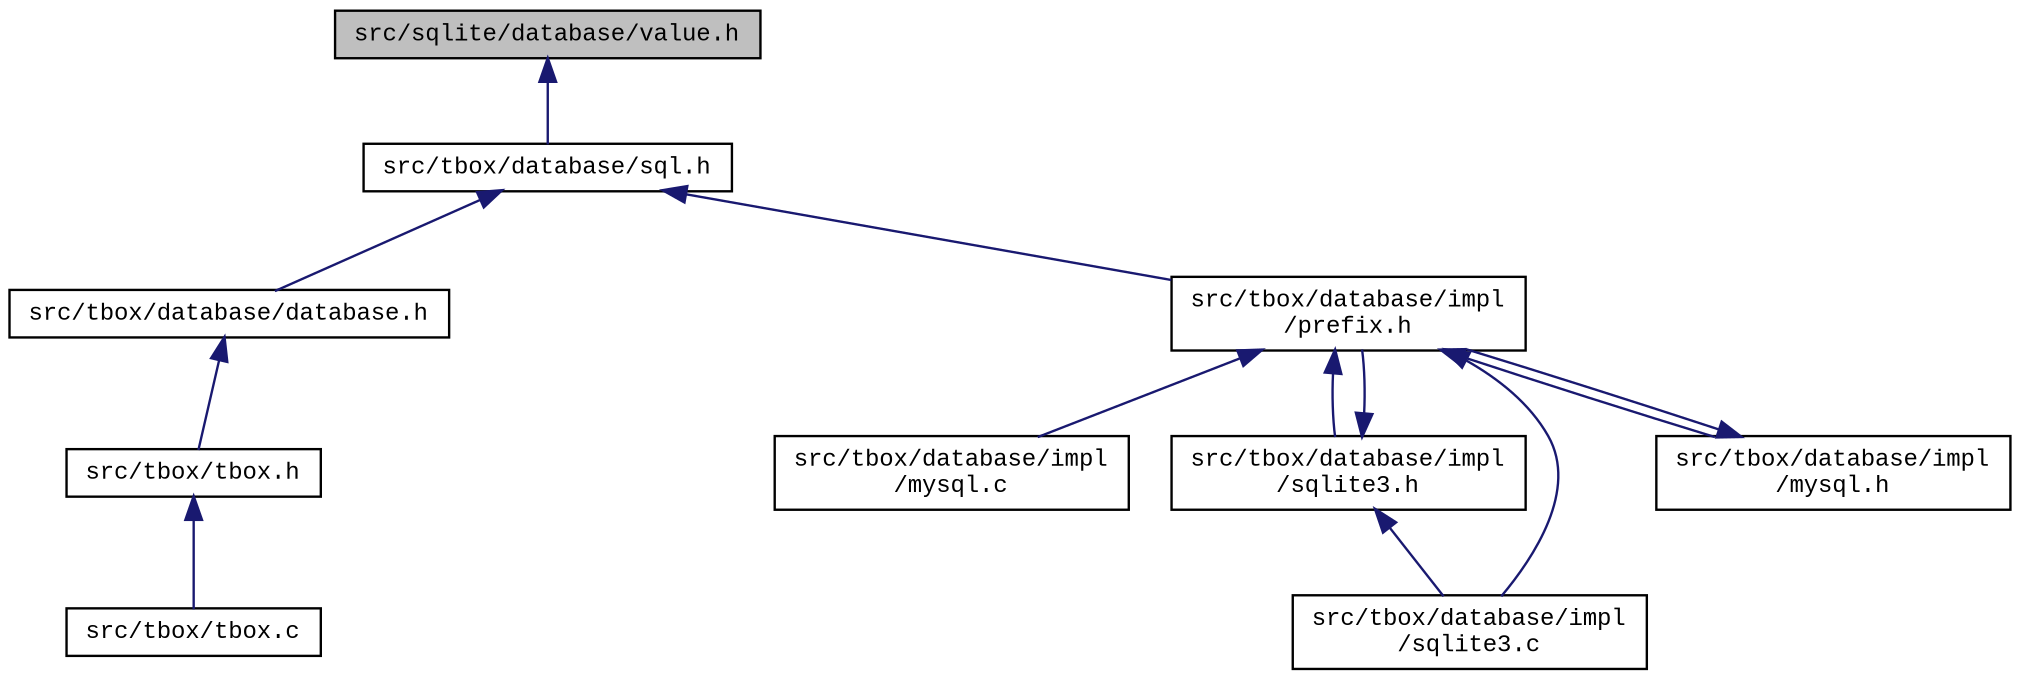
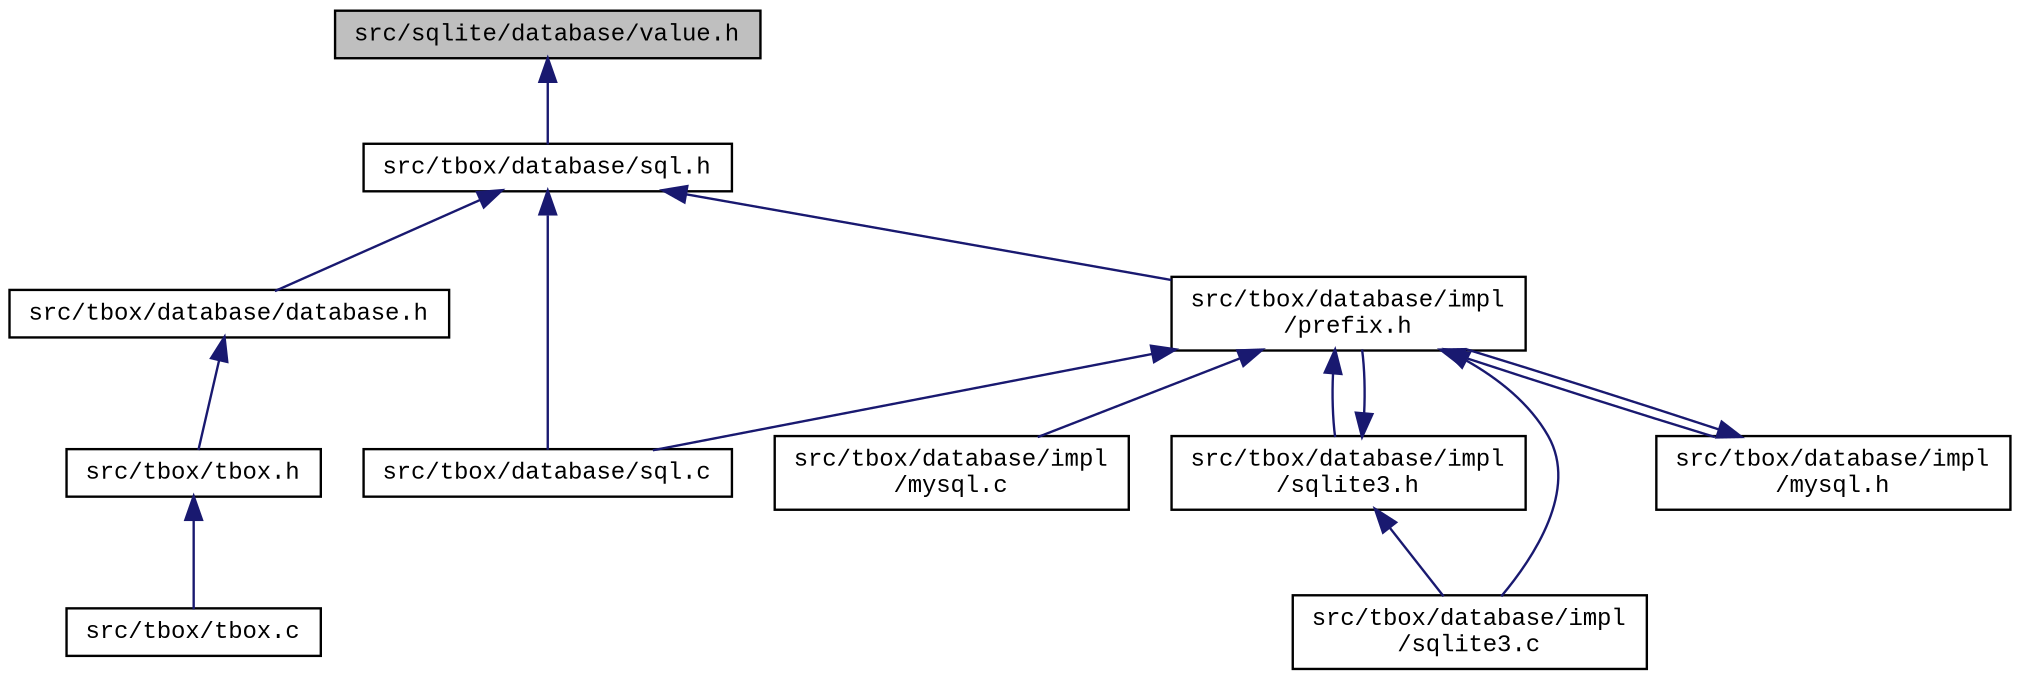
node "src/tbox/database/sql.c": added
